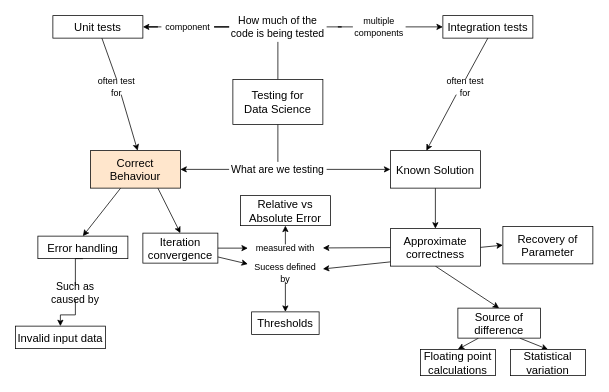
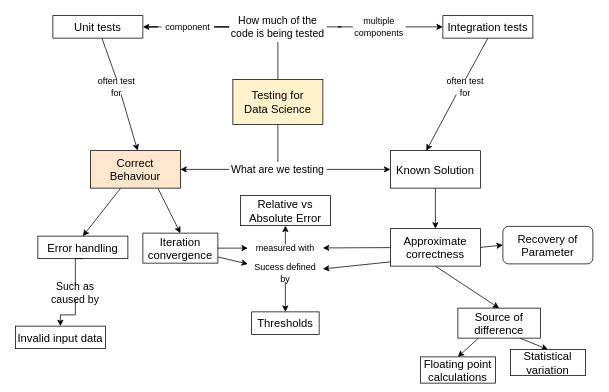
node "Testing for Data Science": fillcolor #ffffff -> #fff2cc
node "Recovery of Parameter": shape rectangle -> rounded rectangle
node "Floating point calculations": moved (458, 362) -> (458, 370)
